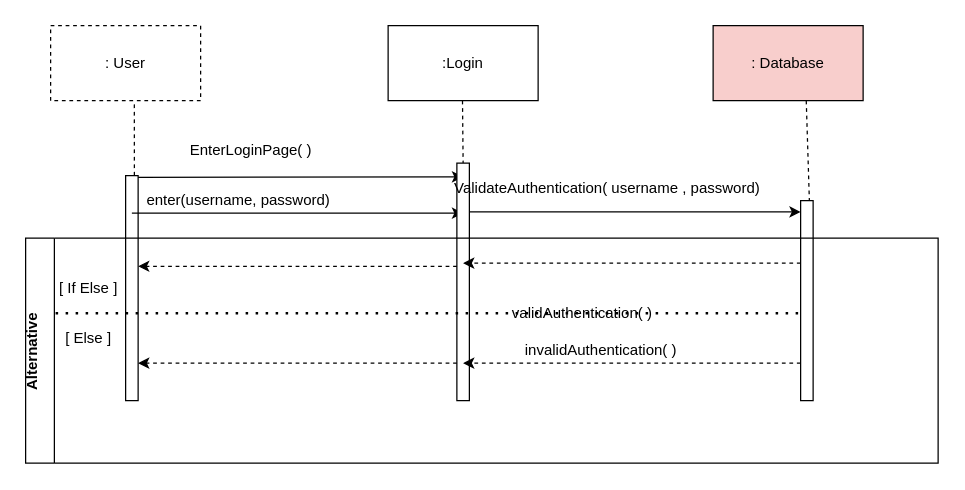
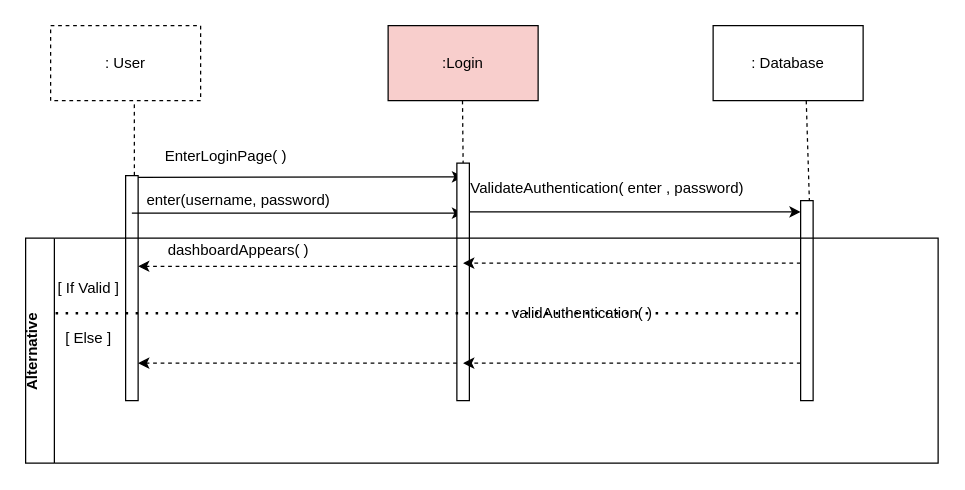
node ":Login": fillcolor #ffffff -> #f8cecc
node ": Database": fillcolor #f8cecc -> #ffffff
node "EnterLoginPage( )": moved (251, 151) -> (226, 157)
node "ValidateAuthentication( username , password)": label "ValidateAuthentication( username , password)" -> "ValidateAuthentication( enter , password)"
node "dashboardAppears( )": added
node "[ If Else ]": label "[ If Else ]" -> "[ If Valid ]"
node "invalidAuthentication( )": removed
